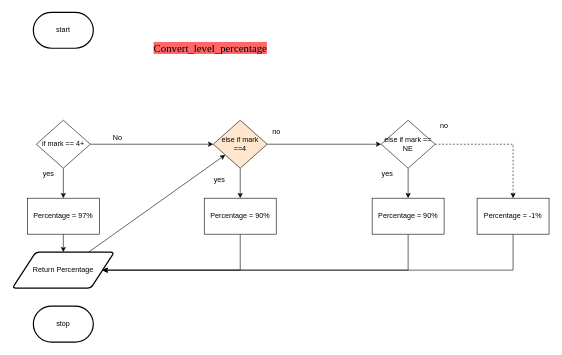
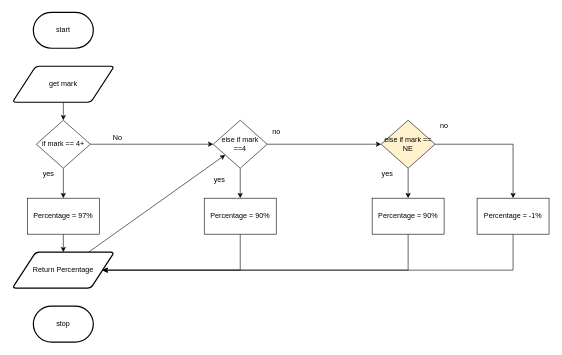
node "Convert_level_percentage": removed
node "get mark": added
edge "get mark" -> "if mark == 4+": added
node "else if mark ==4": fillcolor #ffe6cc -> #ffffff
node "else if mark == NE": fillcolor #ffffff -> #fff2cc
edge "else if mark == NE" -> "Percentage = -1%": style dashed -> solid
